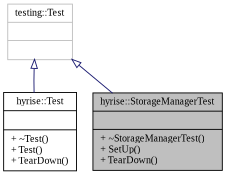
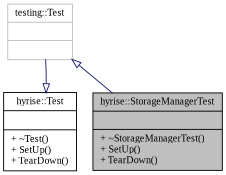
edge "hyrise::Test" -> "testing::Test": reversed
node "hyrise::Test": text "+ Test()" -> "+ SetUp()"
